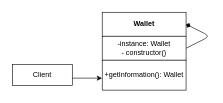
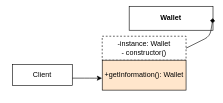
node "Wallet": moved (144, 24) -> (171, 18)
node "-instance: Wallet - constructor()": style solid -> dashed
node "+getInformation(): Wallet": fillcolor #ffffff -> #ffe6cc
